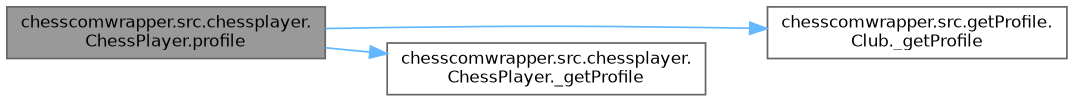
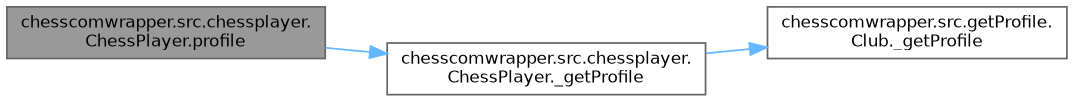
edge "chesscomwrapper.src.chessplayer. ChessPlayer.profile" -> "chesscomwrapper.src.getProfile. Club._getProfile": now "chesscomwrapper.src.chessplayer. ChessPlayer._getProfile" -> "chesscomwrapper.src.getProfile. Club._getProfile"
